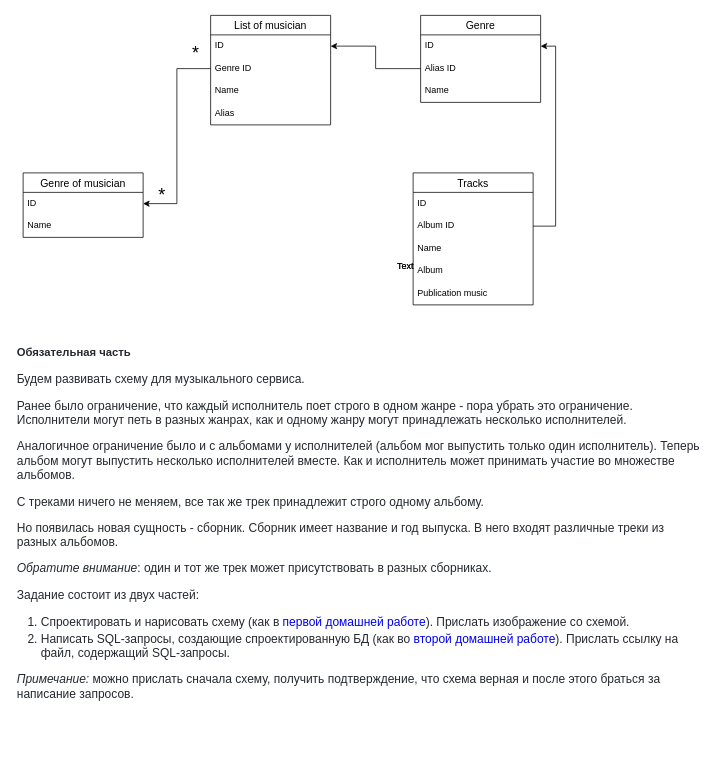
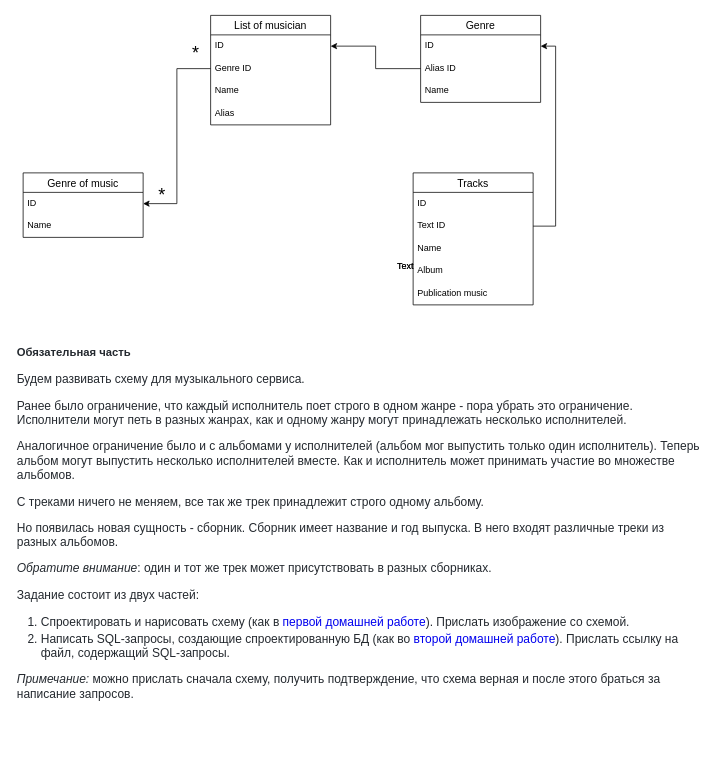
node "Genre of musician": label "Genre of musician" -> "Genre of music"
node "Album ID": label "Album ID" -> "Text ID"
